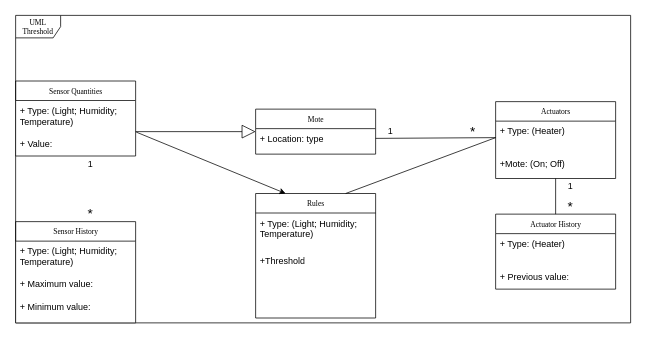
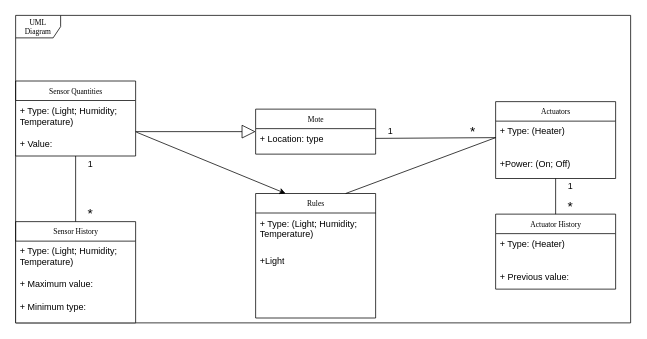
node "UML Threshold": label "UML Threshold" -> "UML Diagram"
node "+Mote: (On; Off)": label "+Mote: (On; Off)" -> "+Power: (On; Off)"
edge "Sensor Quantities" -- "Sensor History": added
node "+Threshold": label "+Threshold" -> "+Light"
node "+ Minimum value:": label "+ Minimum value:" -> "+ Minimum type:"
